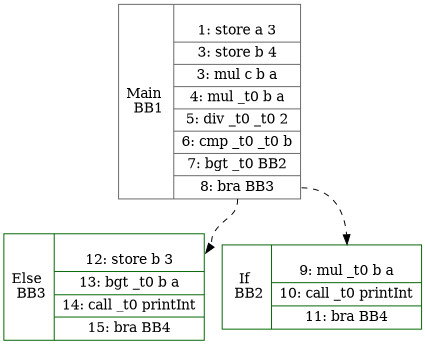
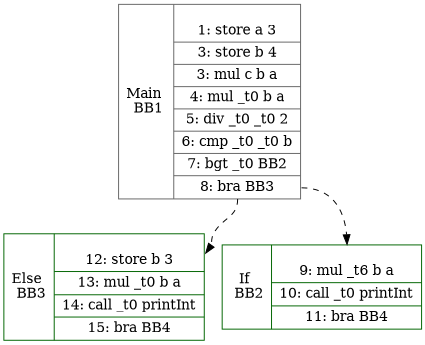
node "If": text "9: mul _t0 b a" -> "9: mul _t6 b a"
node "Else": text "13: bgt _t0 b a" -> "13: mul _t0 b a"
